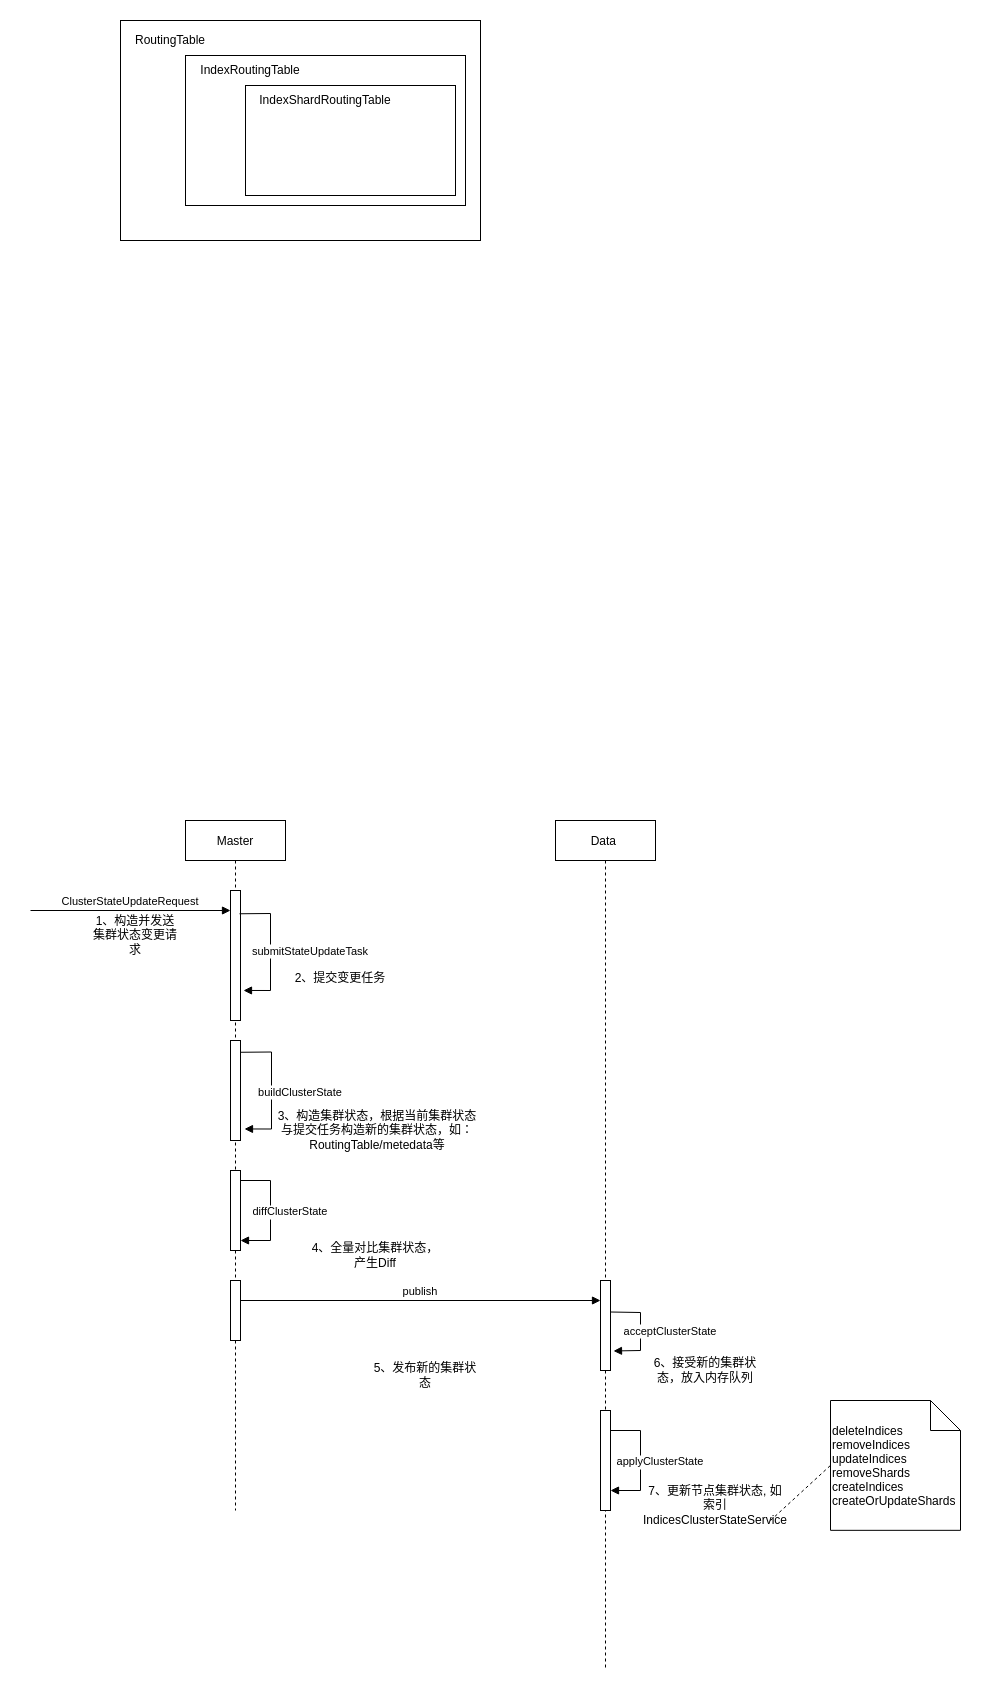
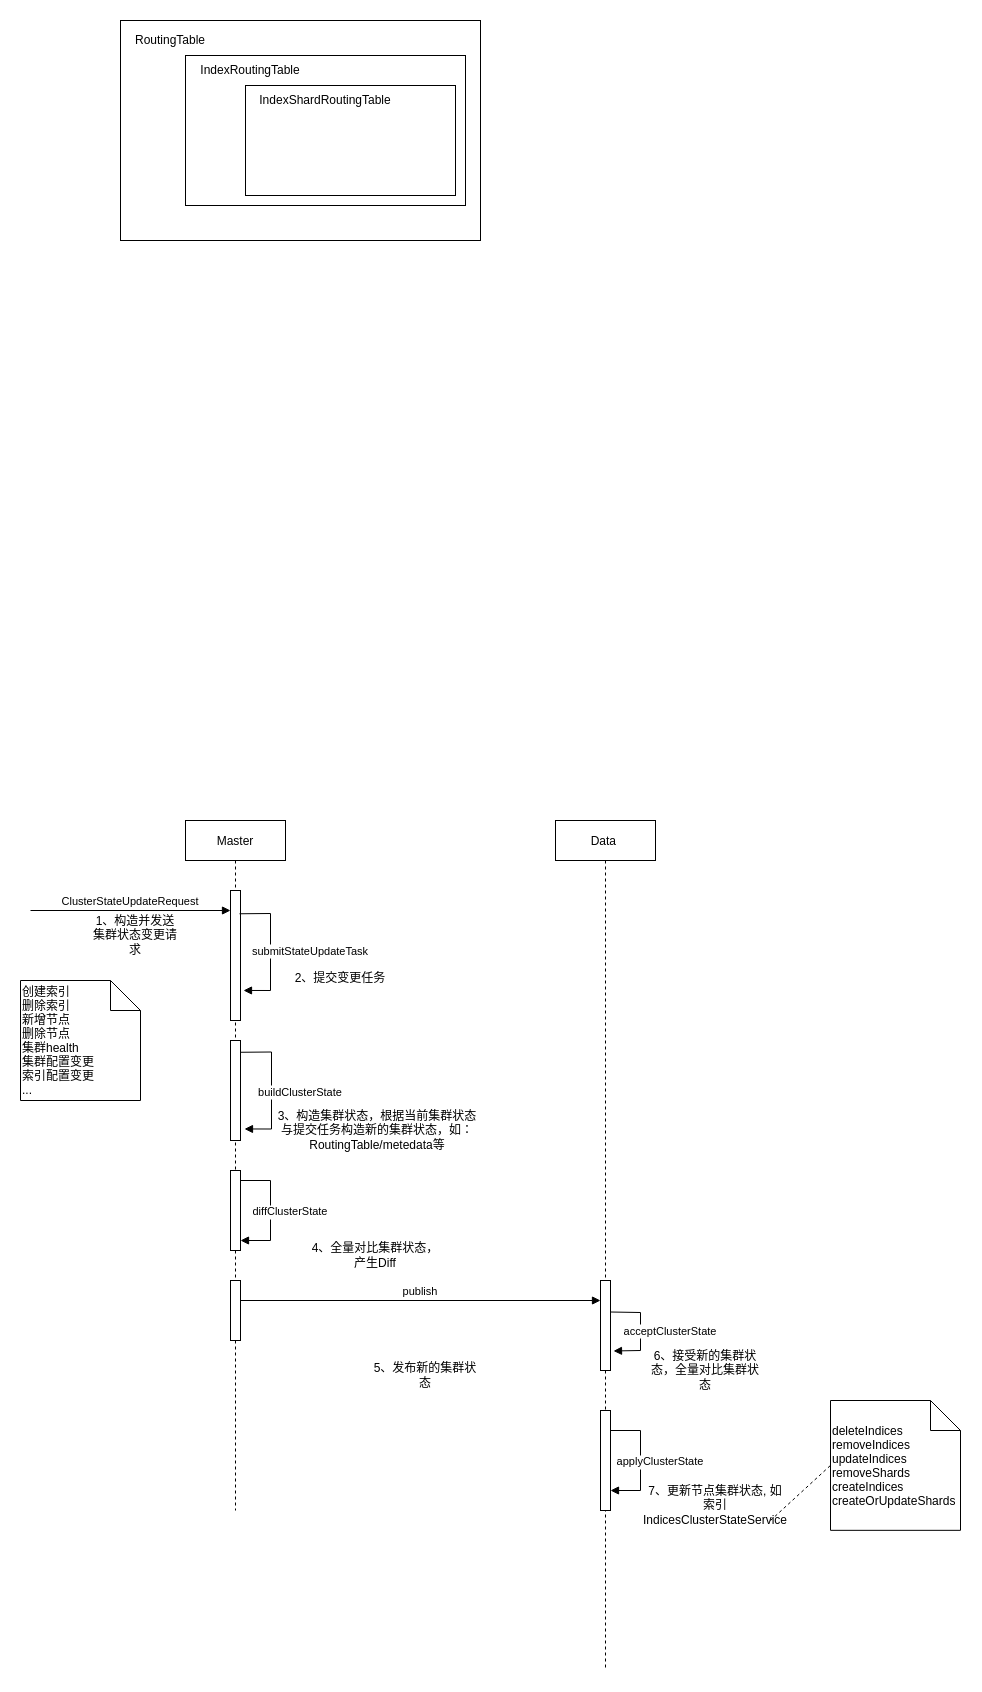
node "创建索引 删除索引 新增节点 删除节点 集群health 集群配置变更 索引配置变更 ...": added
node "6、接受新的集群状态，放入内存队列": label "6、接受新的集群状态，放入内存队列" -> "6、接受新的集群状态，全量对比集群状态"
